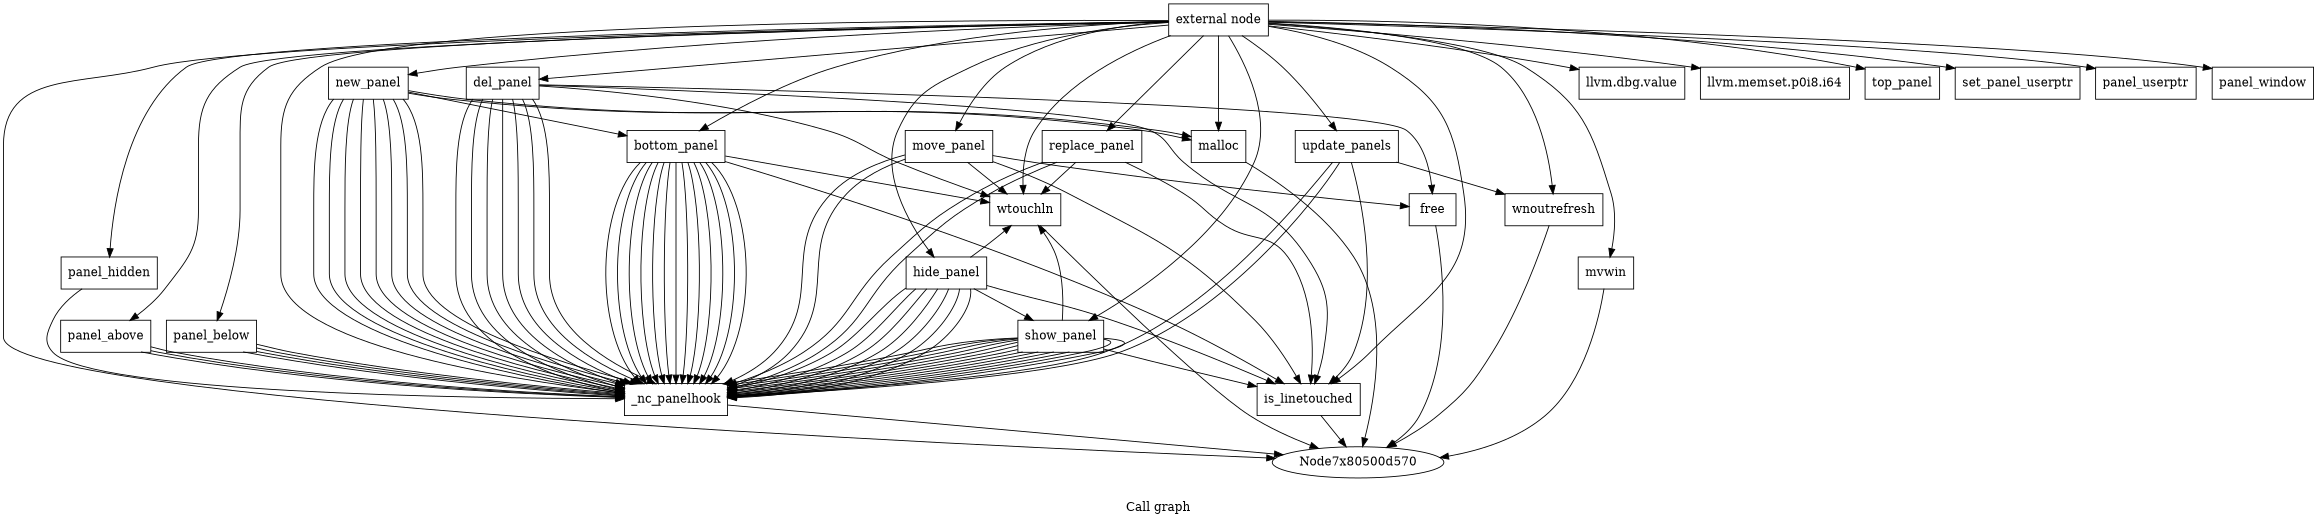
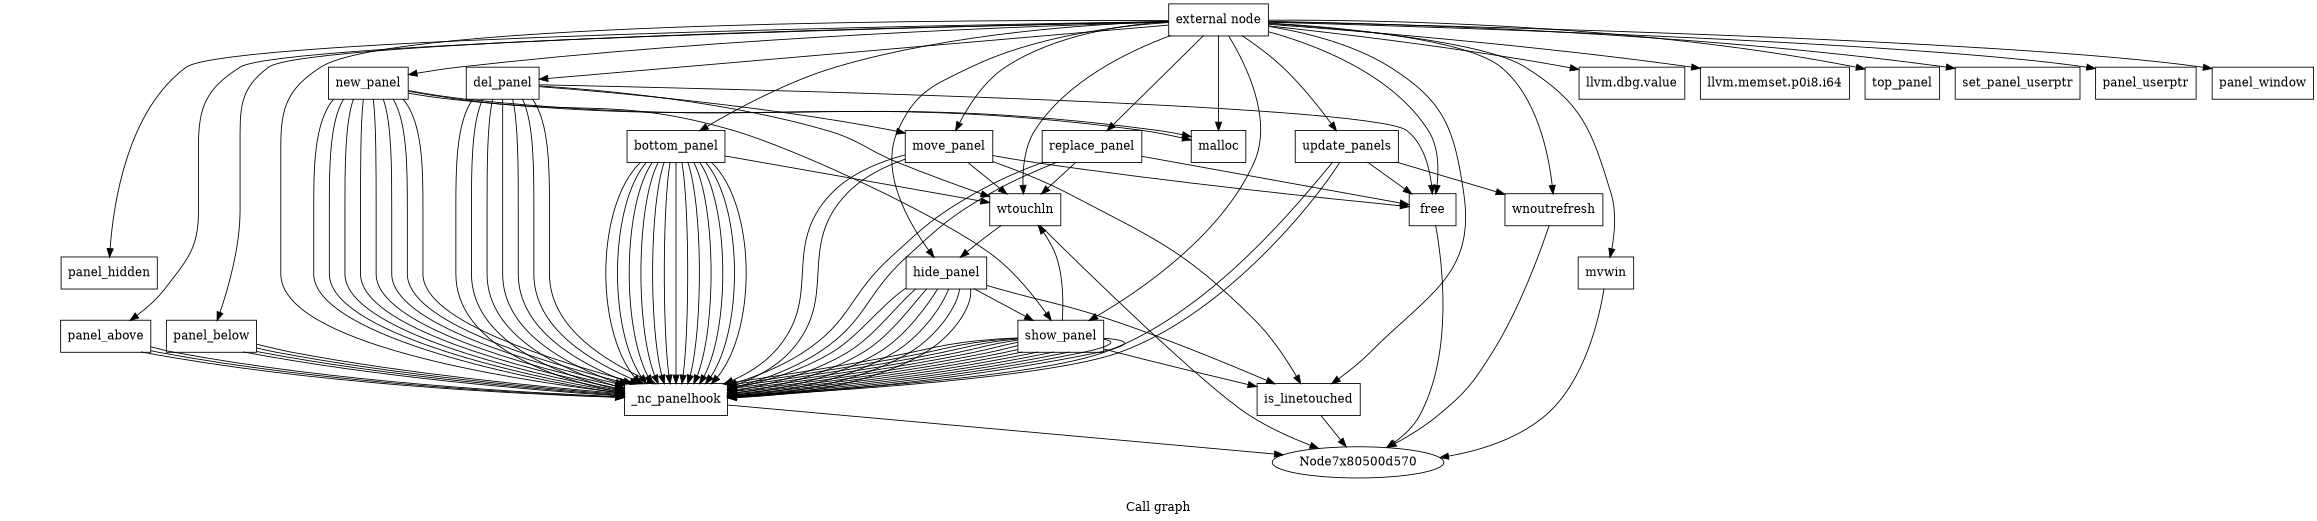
edge "del_panel" -> "is_linetouched": now "del_panel" -> "move_panel"
edge "new_panel" -> "bottom_panel": now "new_panel" -> "show_panel"
edge "replace_panel" -> "is_linetouched": now "replace_panel" -> "free"
edge "hide_panel" -> "wtouchln": reversed
edge "bottom_panel" -> "is_linetouched": removed
edge "malloc" -> "Node7x80500d570": removed
edge "update_panels" -> "is_linetouched": now "update_panels" -> "free"
edge "external node" -> "Node7x80500d570": now "external node" -> "free"
edge "panel_hidden" -> "_nc_panelhook": removed
